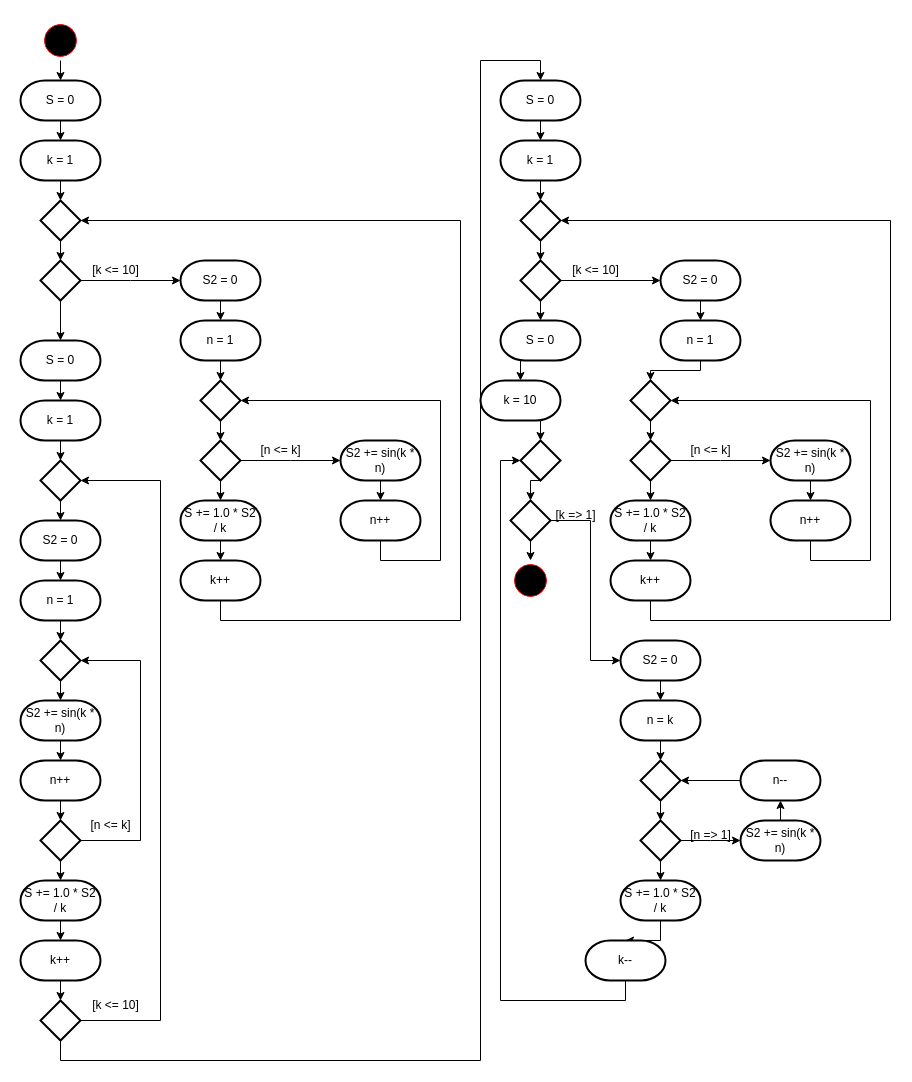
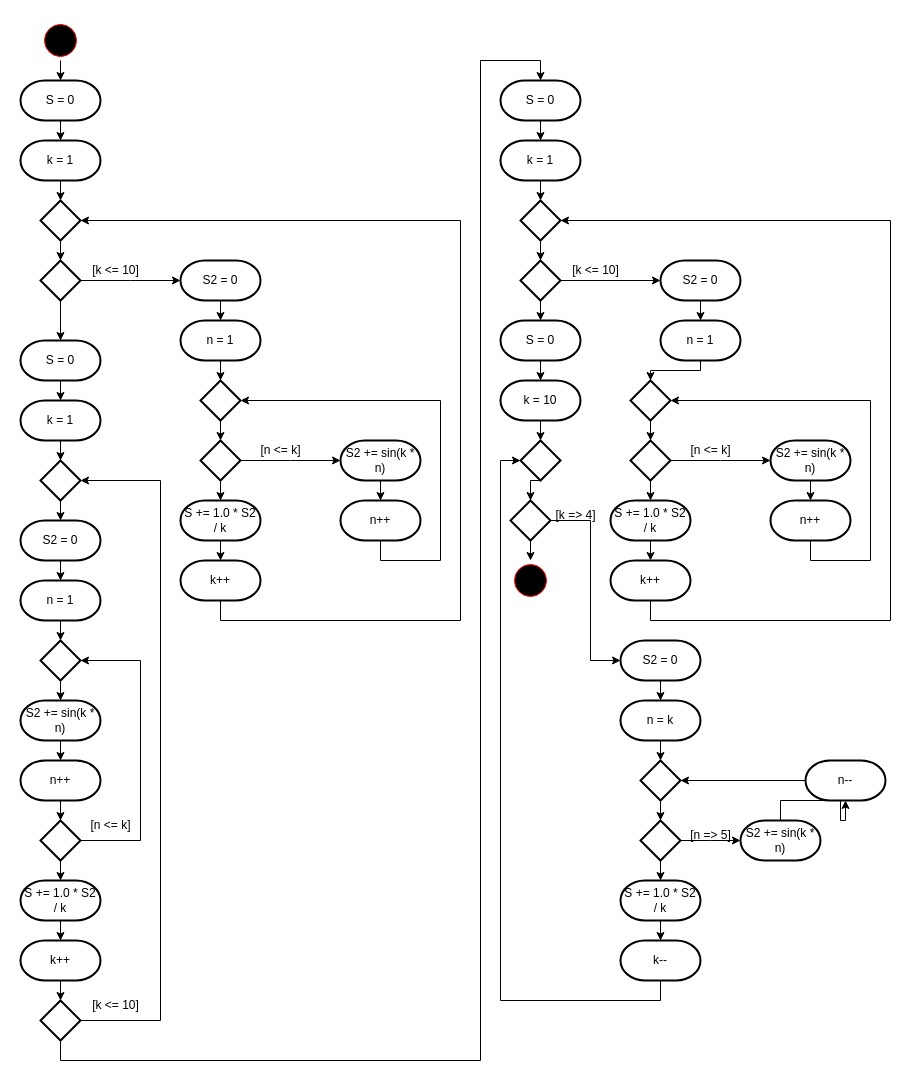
node "k = 10": moved (521, 401) -> (541, 401)
node "[k => 1]": label "[k => 1]" -> "[k => 4]"
node "n--": moved (781, 781) -> (846, 781)
node "[n => 1]": label "[n => 1]" -> "[n => 5]"
node "k--": moved (626, 961) -> (661, 961)
